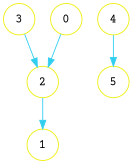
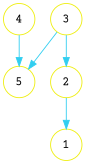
node "0": removed
edge "3" -> "5": added
